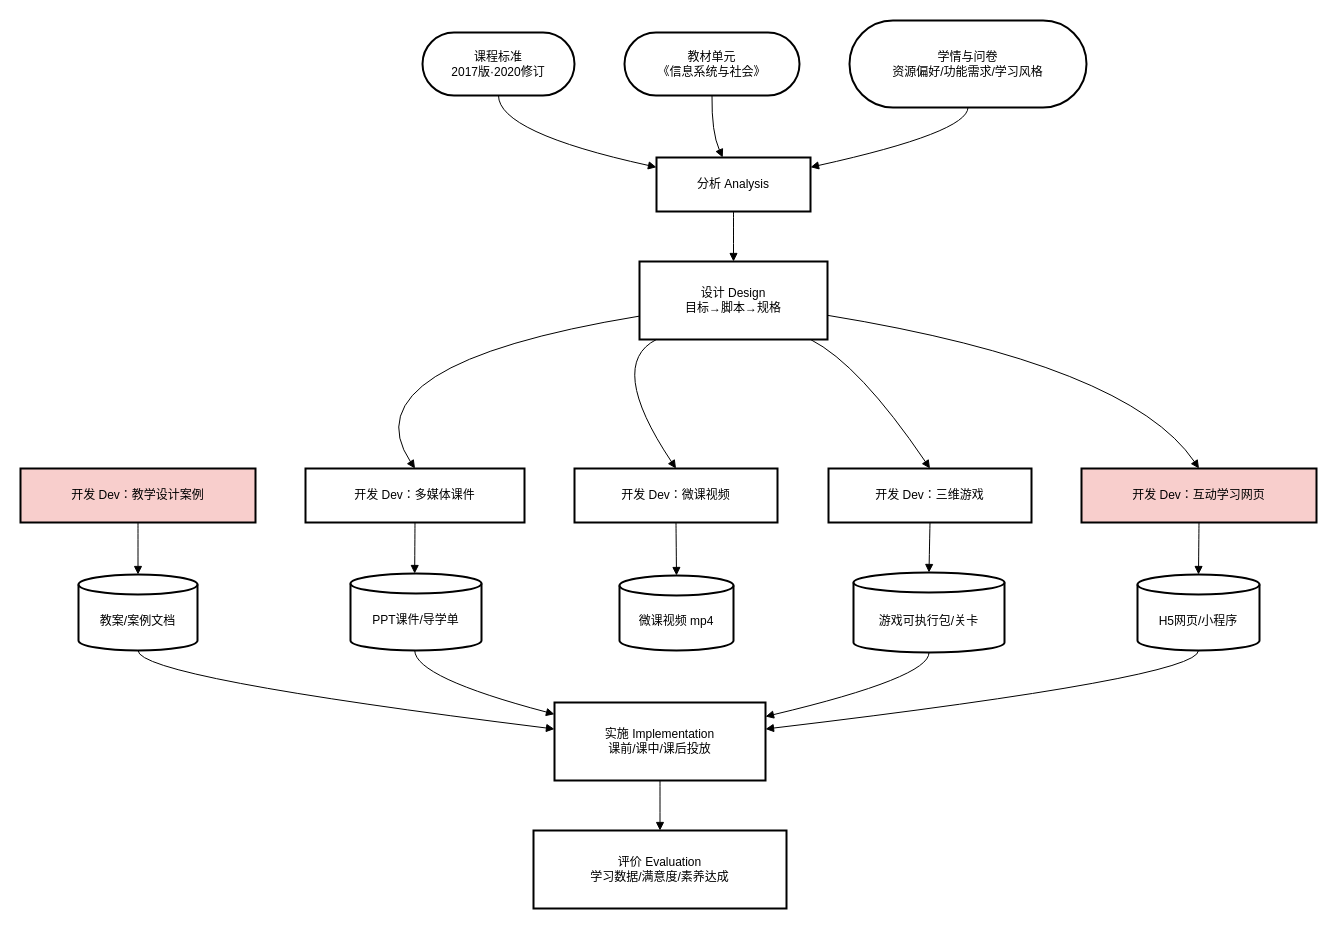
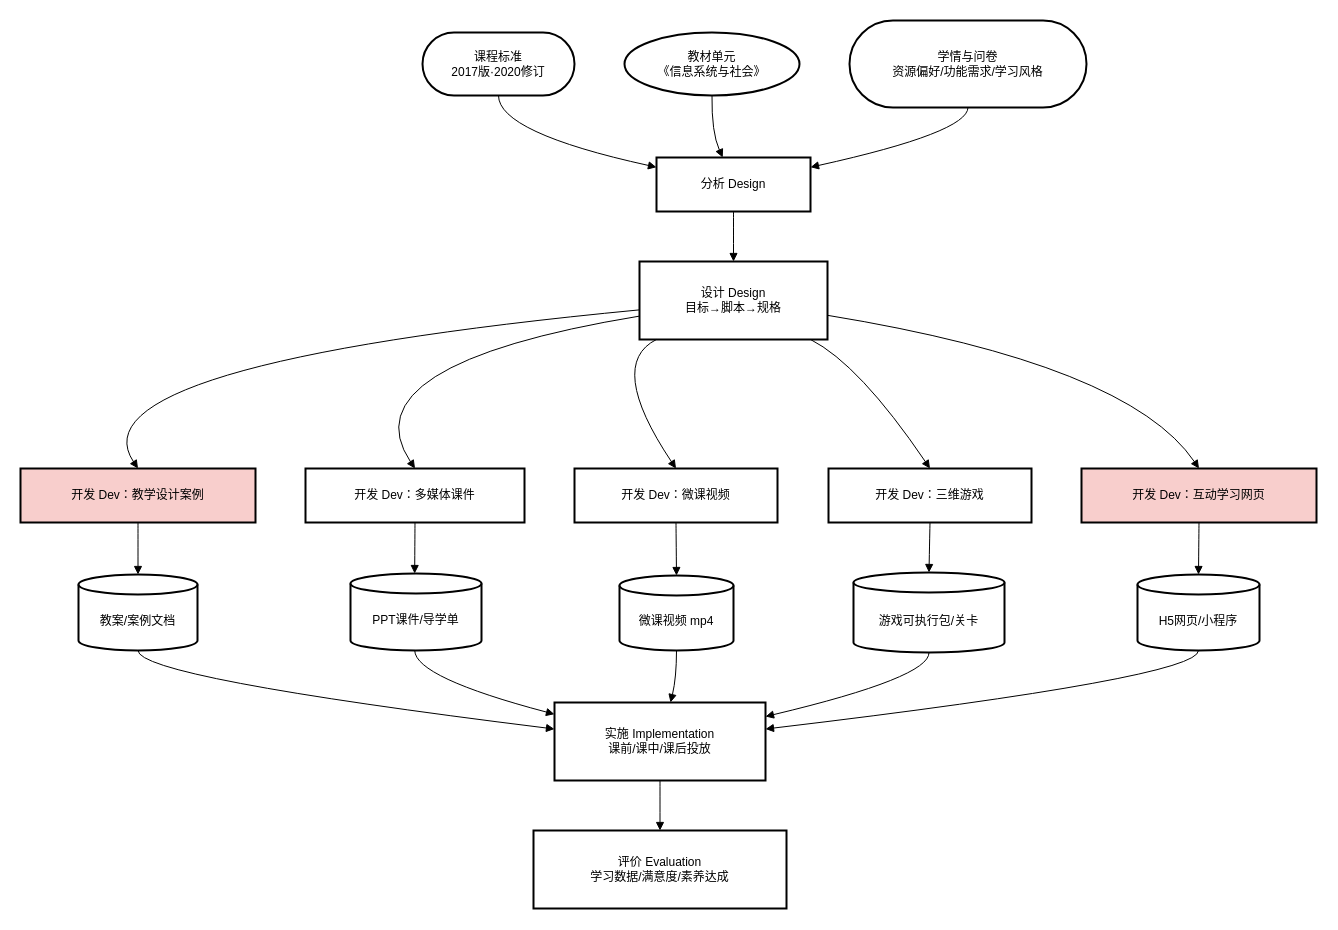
node "教材单元 《信息系统与社会》": shape rounded rectangle -> ellipse
node "分析 Analysis": label "分析 Analysis" -> "分析 Design"
edge "设计 Design 目标→脚本→规格" -> "开发 Dev：教学设计案例": added
edge "微课视频 mp4" -> "实施 Implementation 课前/课中/课后投放": added
